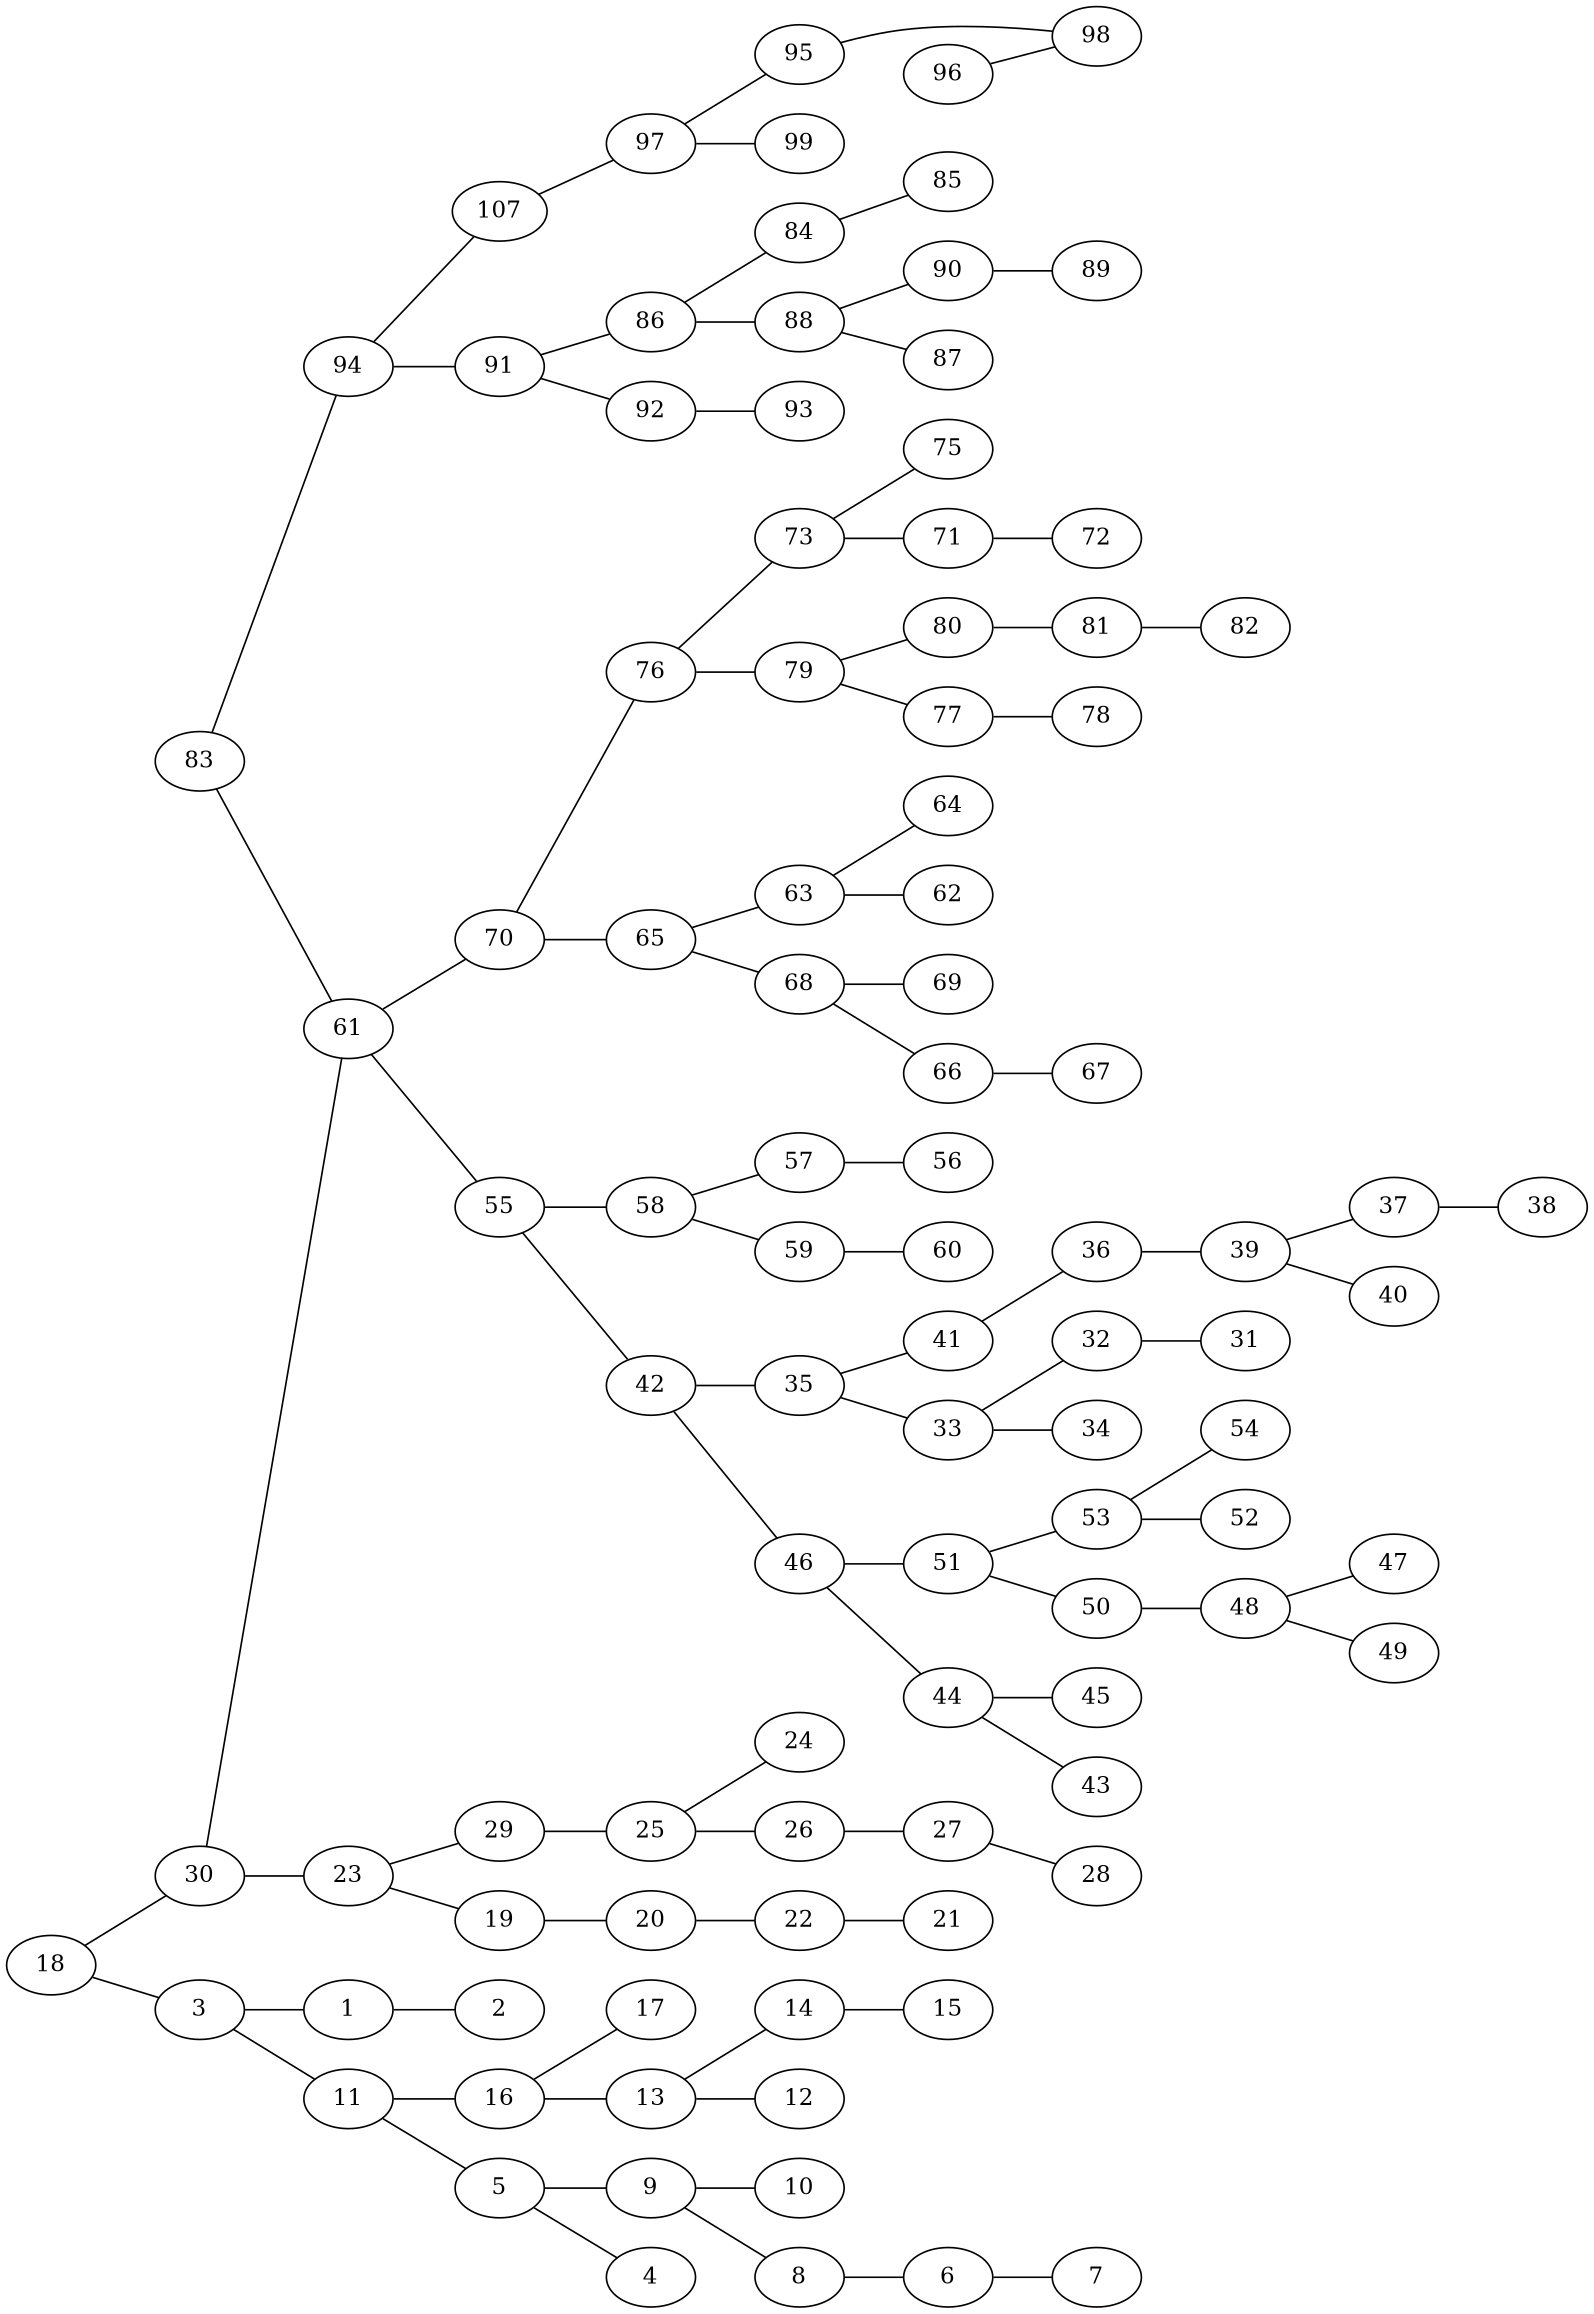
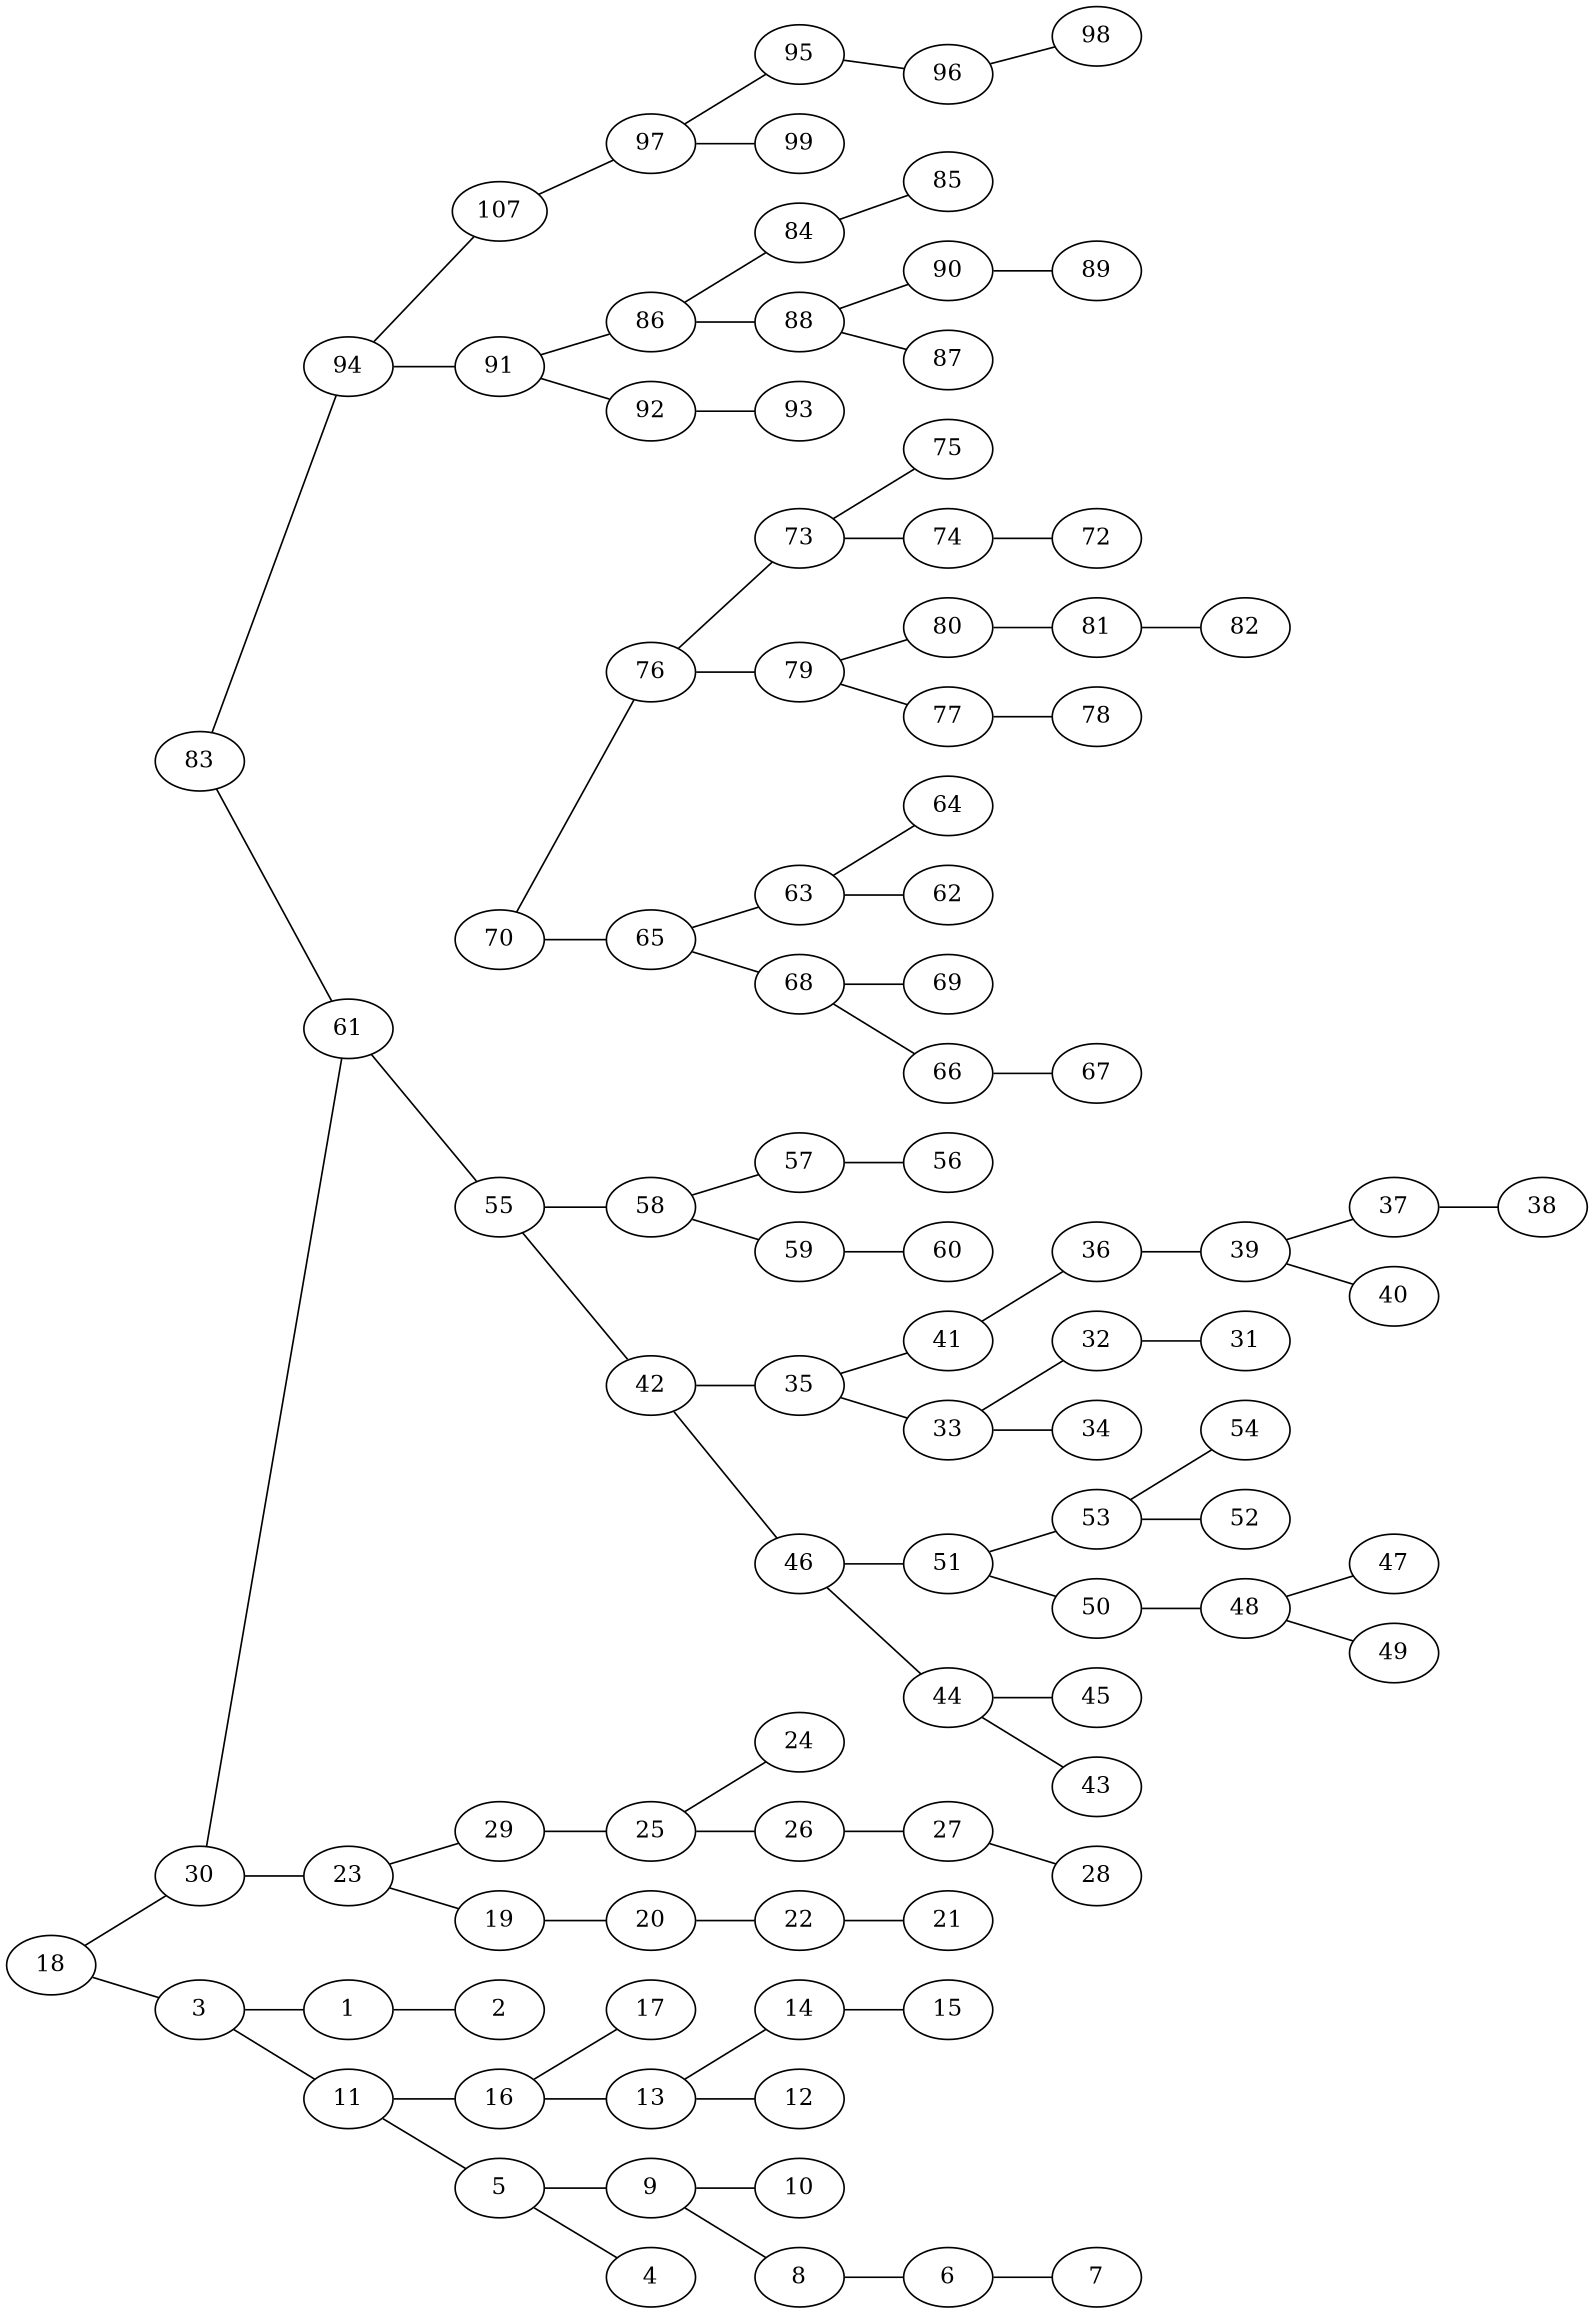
edge "98" -- "95": now "96" -- "95"
node "71": label "71" -> "74"
edge "70" -- "61": removed
